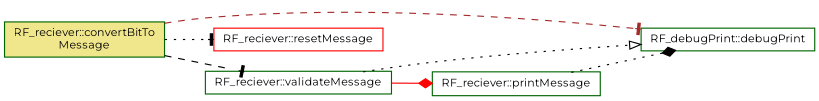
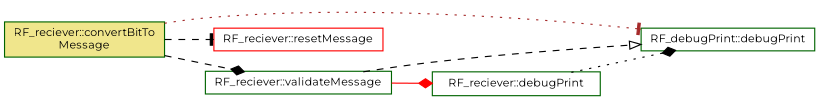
edge "RF_reciever::convertBitTo Message" -> "RF_debugPrint::debugPrint": style dashed -> dotted
edge "RF_reciever::convertBitTo Message" -> "RF_reciever::resetMessage": style dotted -> dashed
edge "RF_reciever::validateMessage" -> "RF_debugPrint::debugPrint": style dotted -> dashed
edge "RF_reciever::convertBitTo Message" -> "RF_reciever::validateMessage": arrowhead tee -> diamond
node "RF_reciever::printMessage": label "RF_reciever::printMessage" -> "RF_reciever::debugPrint"
